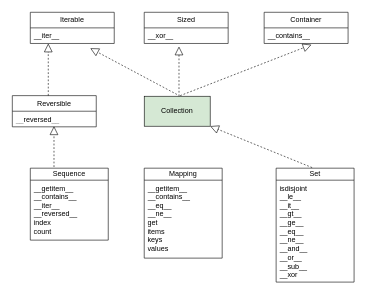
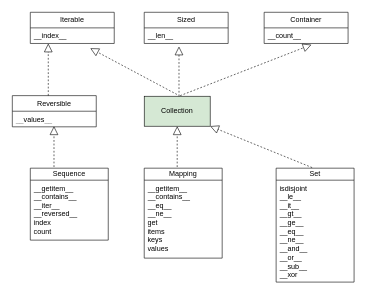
node "__iter__": label "__iter__" -> "__index__"
node "__xor__": label "__xor__" -> "__len__"
node "__contains__": label "__contains__" -> "__count__"
node "__reversed__": label "__reversed__" -> "__values__"
edge "Mapping" -> "Collection": added
